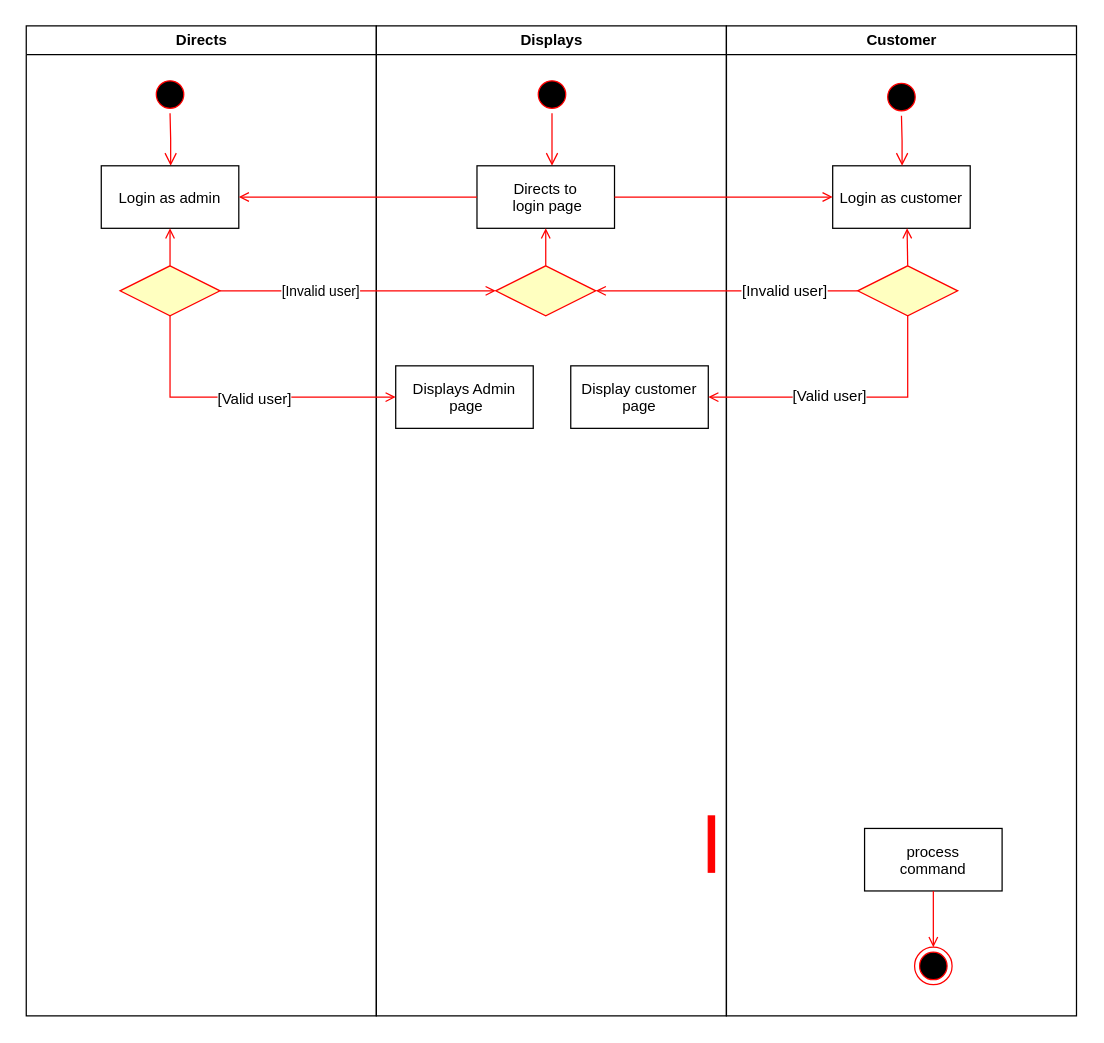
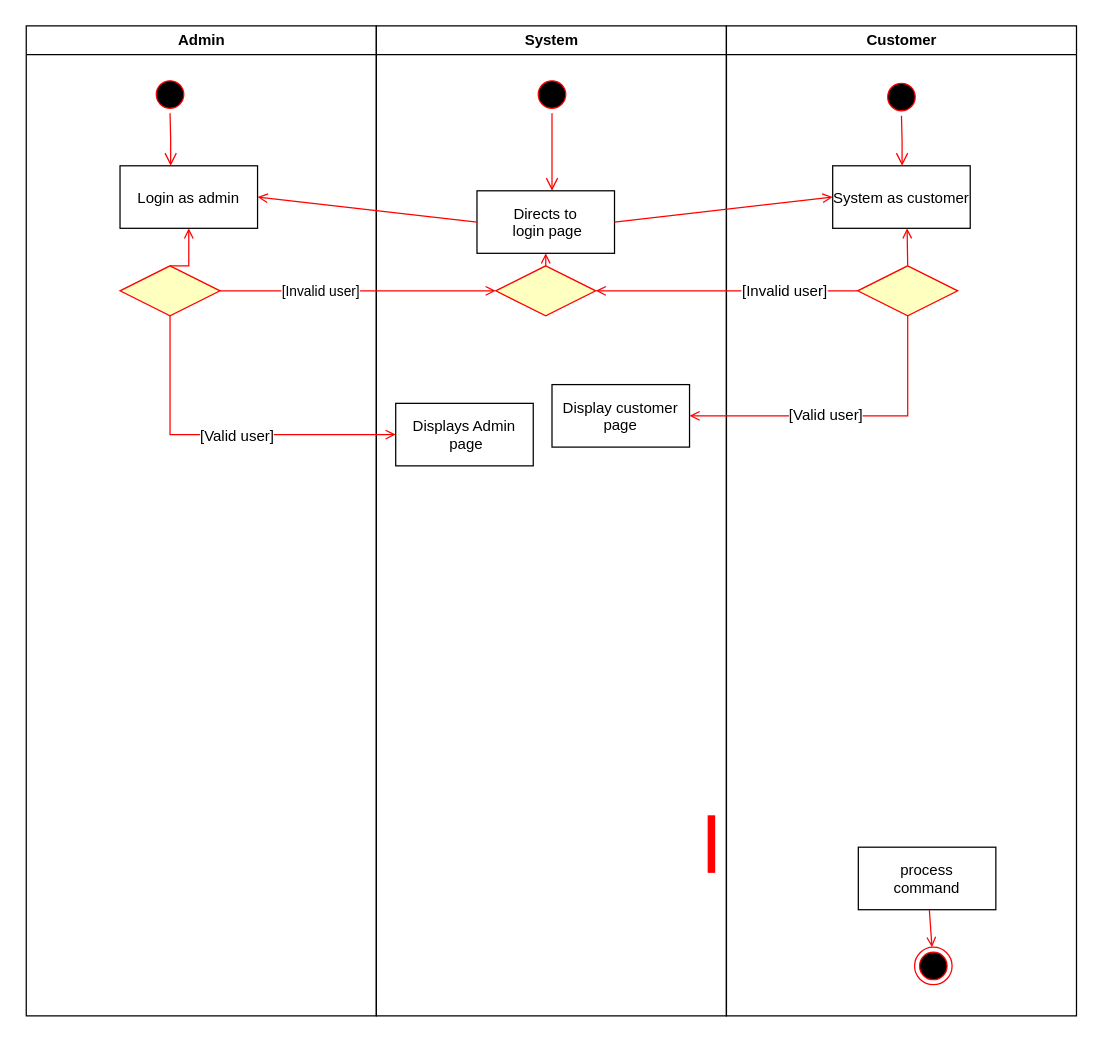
node "Directs": label "Directs" -> "Admin"
node "Displays": label "Displays" -> "System"
node "Login as admin": moved (170, 197) -> (189, 197)
node "Directs to login page": moved (546, 197) -> (546, 222)
node "Login as customer": label "Login as customer" -> "System as customer"
node "Displays Admin page": moved (464, 397) -> (464, 434)
node "Display customer page": moved (639, 397) -> (621, 416)
node "process command": moved (933, 859) -> (927, 878)
